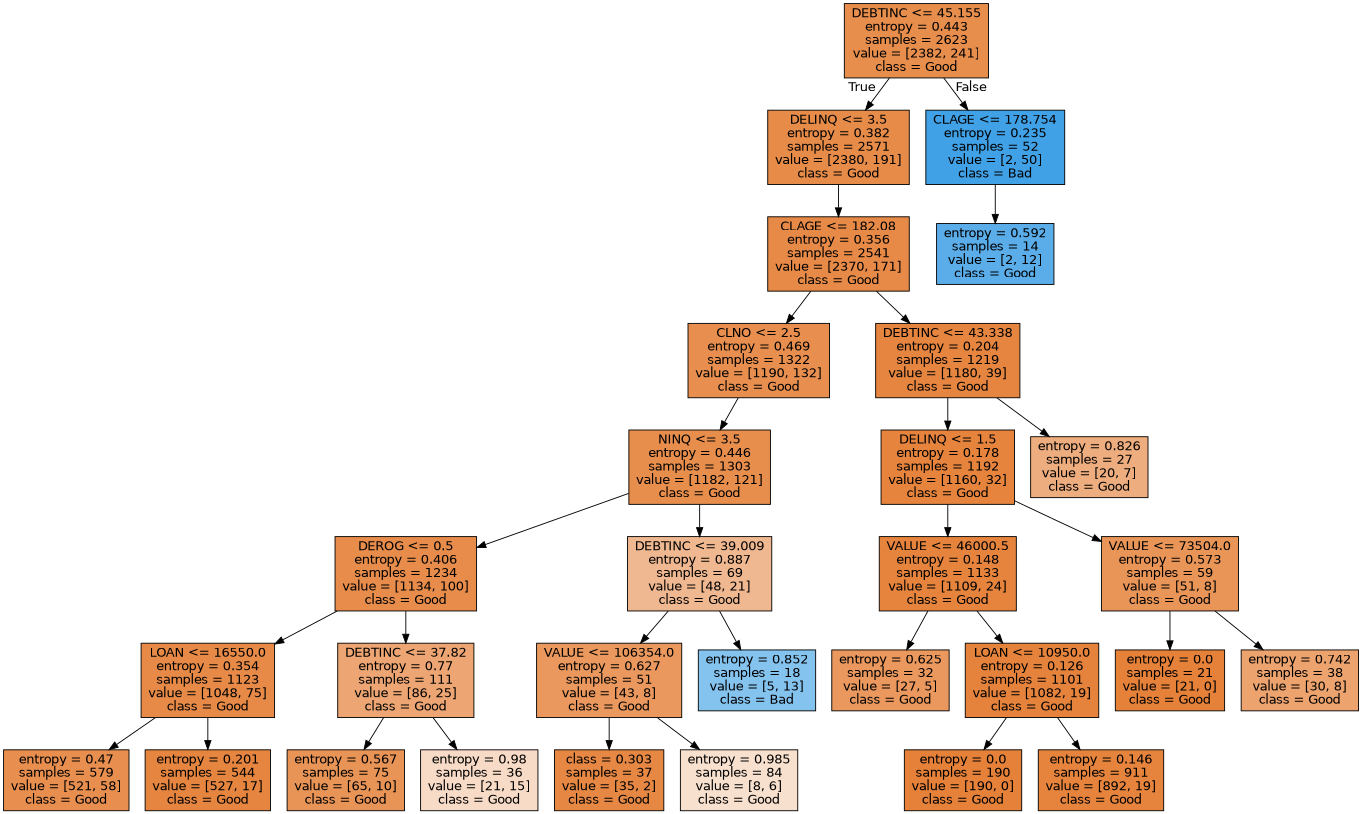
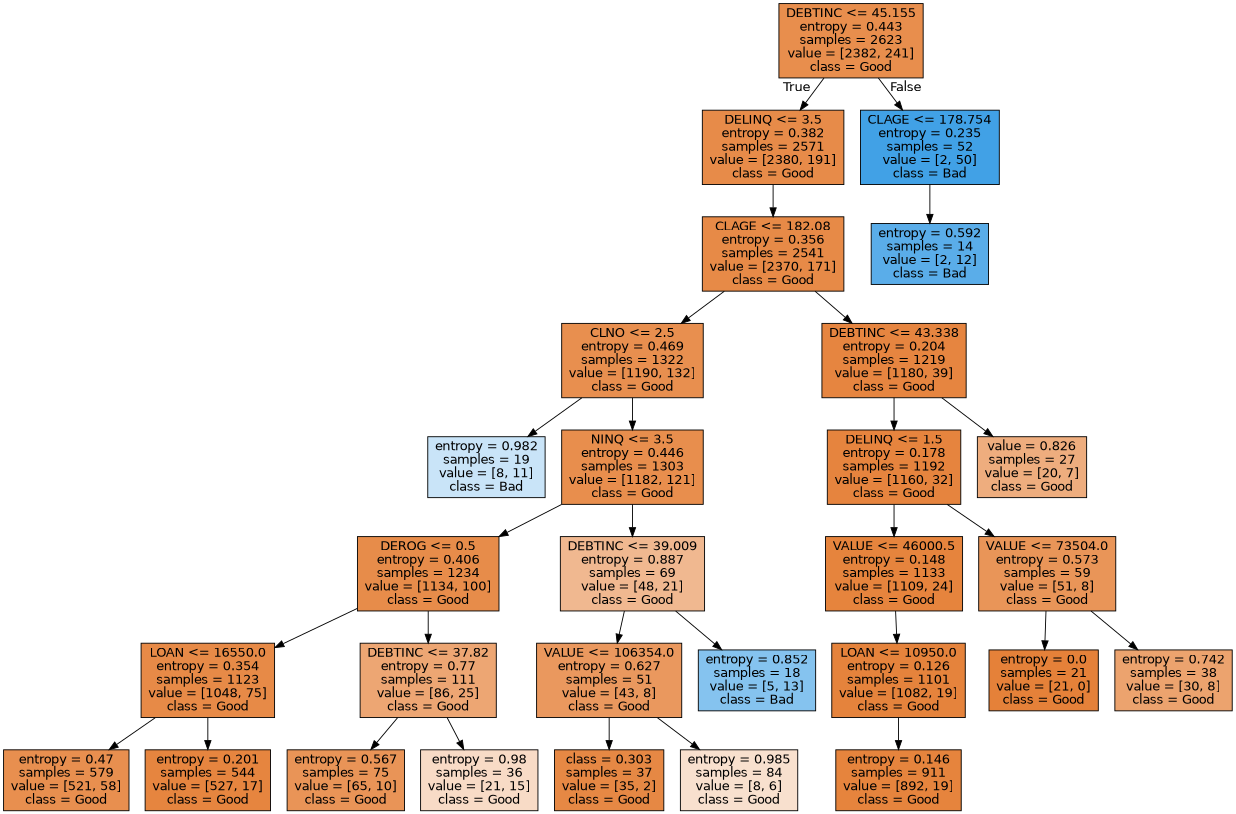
node "entropy = 0.592 samples = 14 value = [2, 12] class = Good": label "entropy = 0.592 samples = 14 value = [2, 12] class = Good" -> "entropy = 0.592 samples = 14 value = [2, 12] class = Bad"
node "entropy = 0.982 samples = 19 value = [8, 11] class = Bad": added
node "entropy = 0.826 samples = 27 value = [20, 7] class = Good": label "entropy = 0.826 samples = 27 value = [20, 7] class = Good" -> "value = 0.826 samples = 27 value = [20, 7] class = Good"
node "entropy = 0.625 samples = 32 value = [27, 5] class = Good": removed
node "entropy = 0.0 samples = 190 value = [190, 0] class = Good": removed
